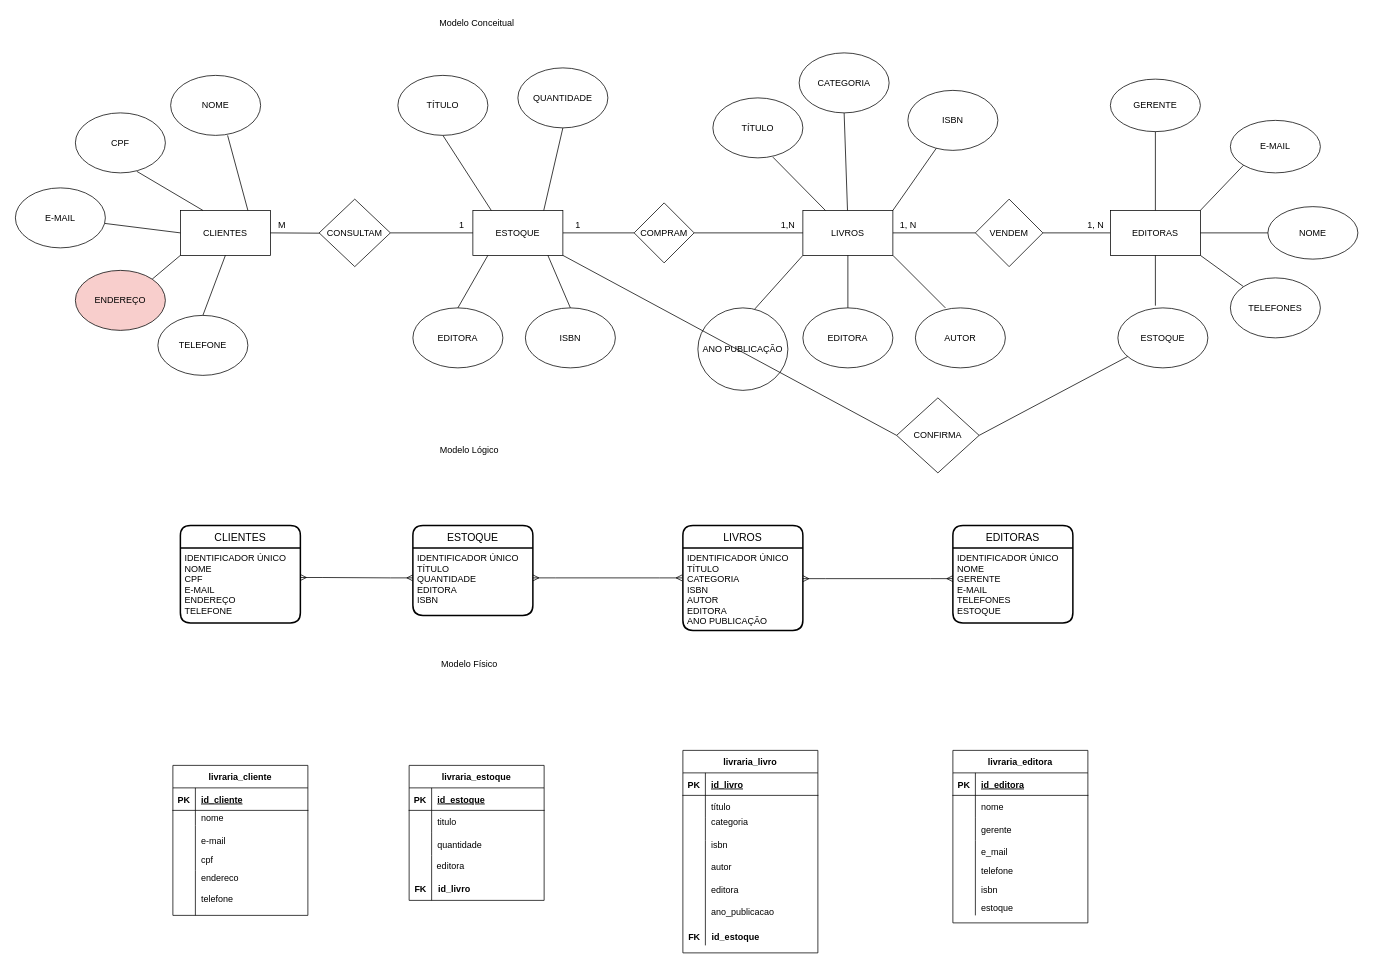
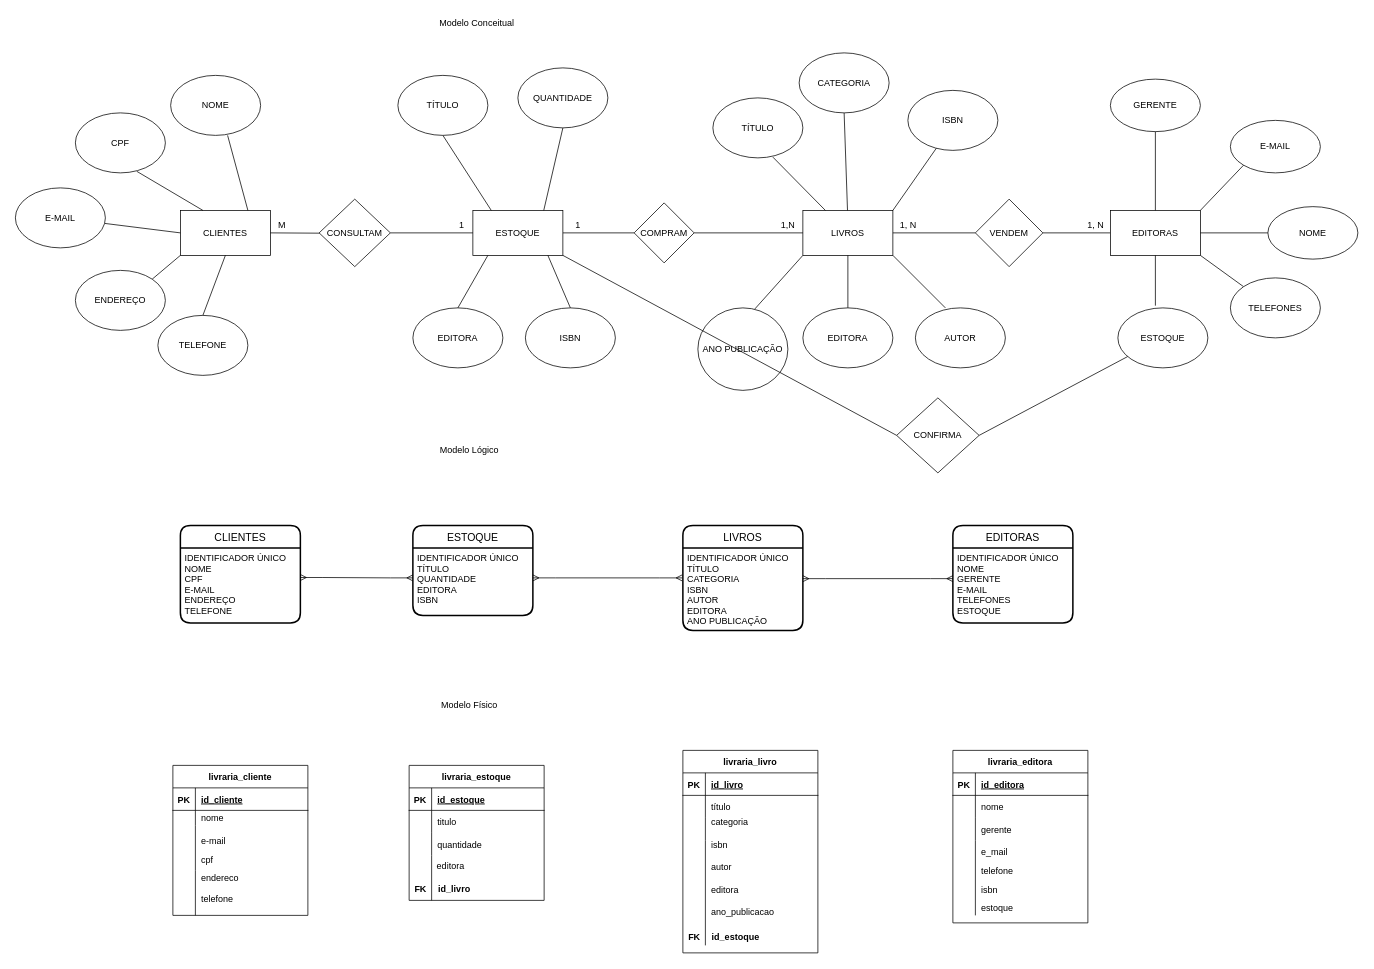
node "ENDEREÇO": fillcolor #f8cecc -> #ffffff
node "Modelo Físico": moved (469, 664) -> (469, 705)
